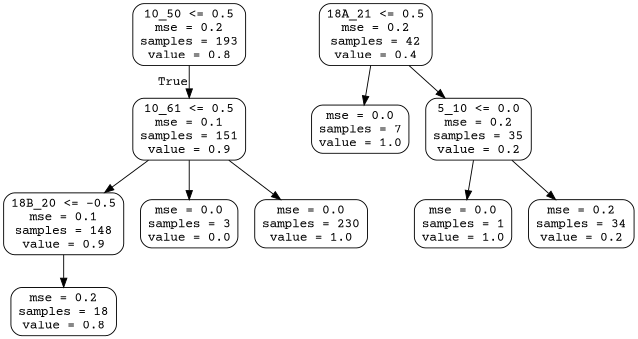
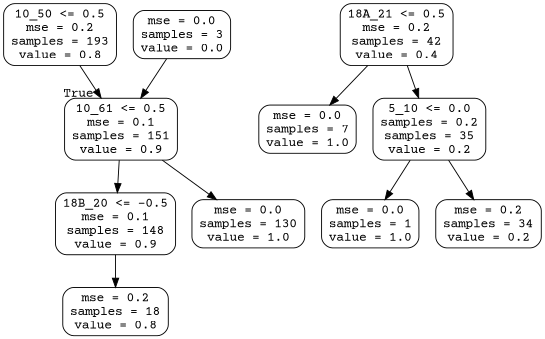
node "5_10 <= 0.0 mse = 0.2 samples = 35 value = 0.2": label "5_10 <= 0.0 mse = 0.2 samples = 35 value = 0.2" -> "5_10 <= 0.0 samples = 0.2 samples = 35 value = 0.2"
edge "10_61 <= 0.5 mse = 0.1 samples = 151 value = 0.9" -> "mse = 0.0 samples = 3 value = 0.0": reversed
node "mse = 0.0 samples = 230 value = 1.0": label "mse = 0.0 samples = 230 value = 1.0" -> "mse = 0.0 samples = 130 value = 1.0"
